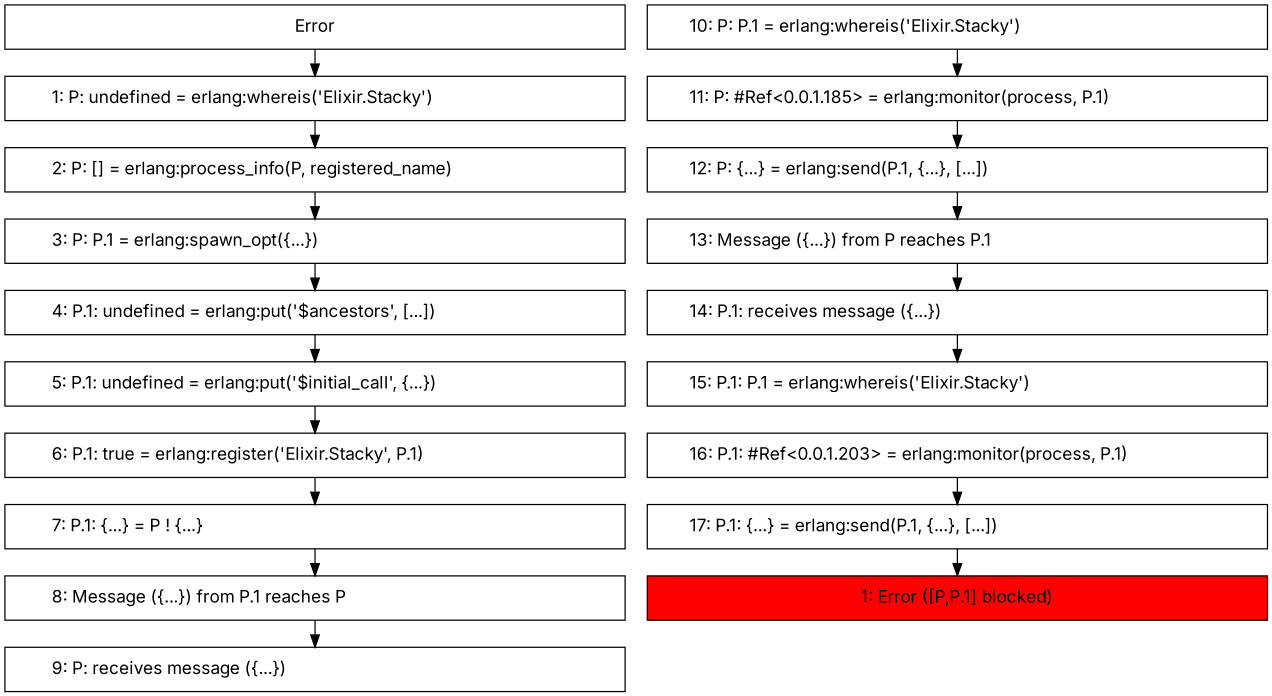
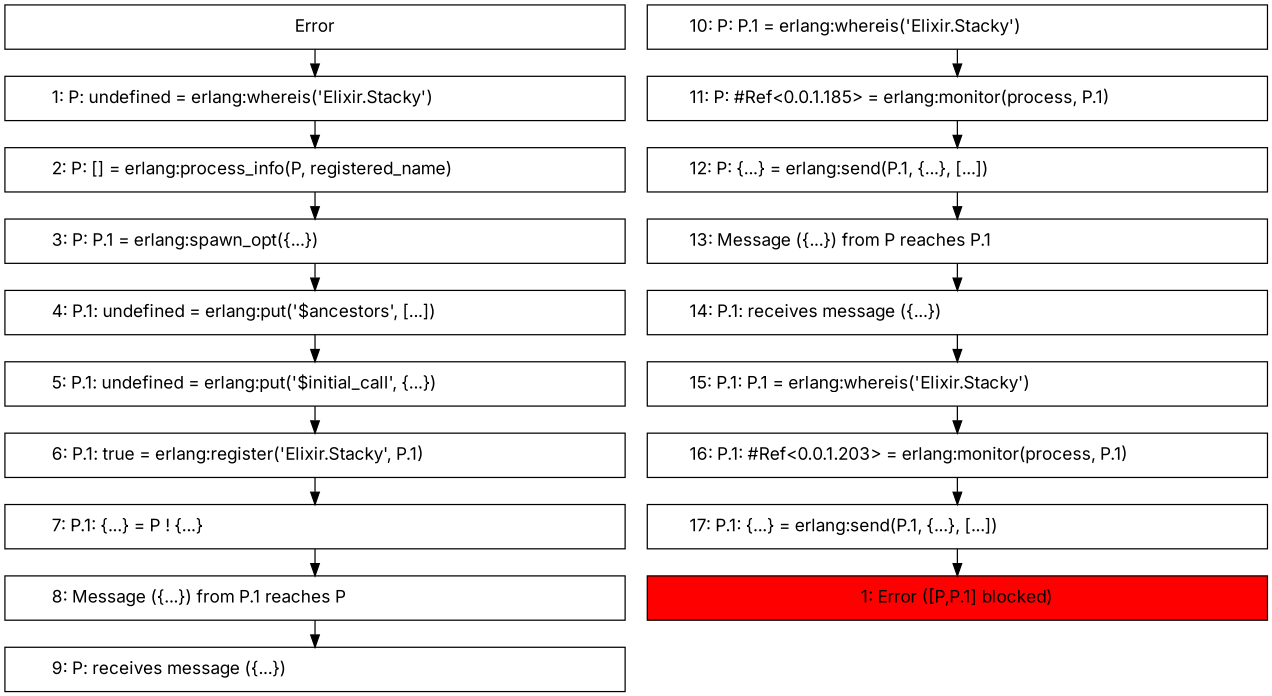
edge "15: P.1: P.1 = erlang:whereis('Elixir.Stacky')" -> "16: P.1: #Ref<0.0.1.203> = erlang:monitor(process, P.1)": added
